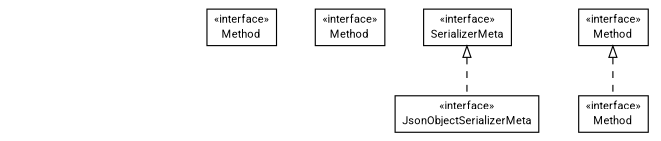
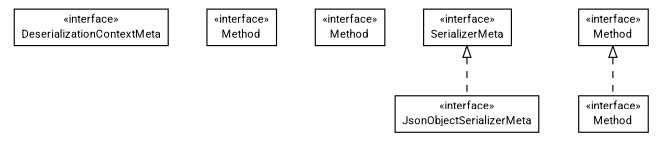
node "DeserializationContextMeta": added
